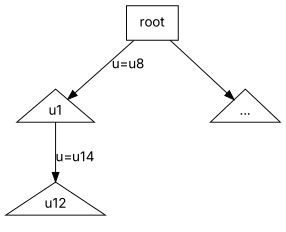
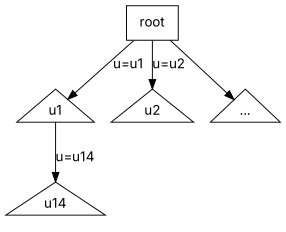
edge "root" -> "u1": label "u=u8" -> "u=u1"
node "u2": added
node "u12": label "u12" -> "u14"
